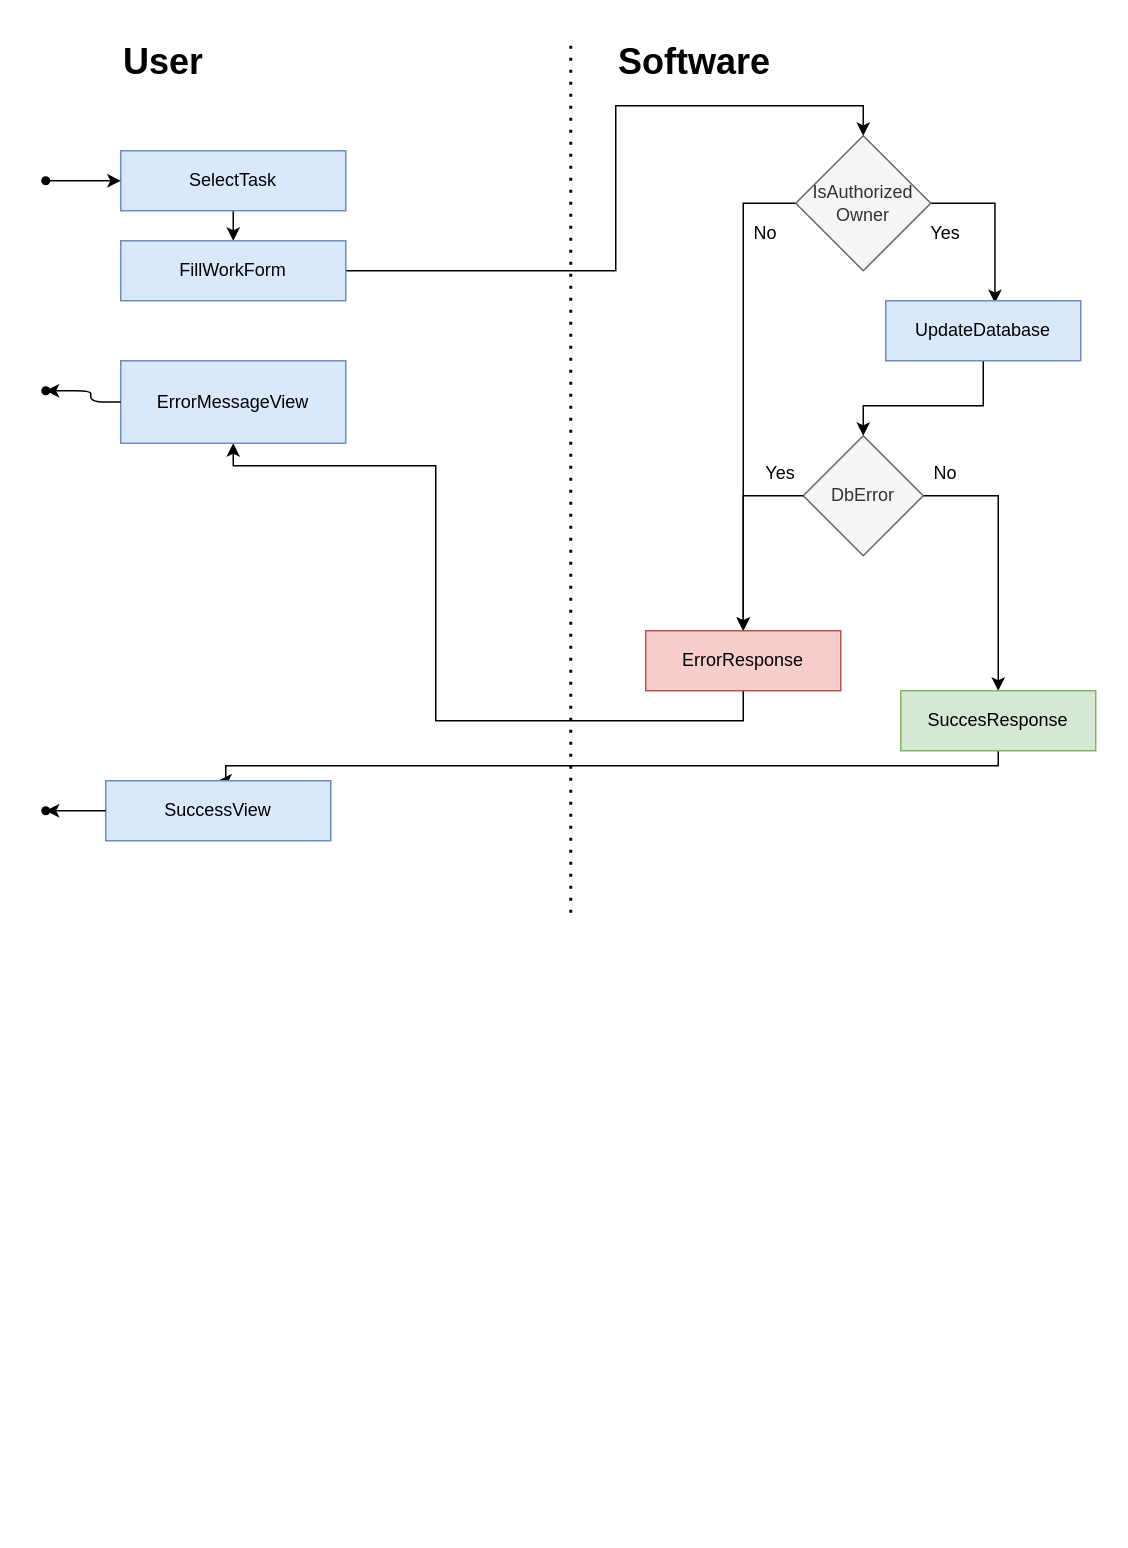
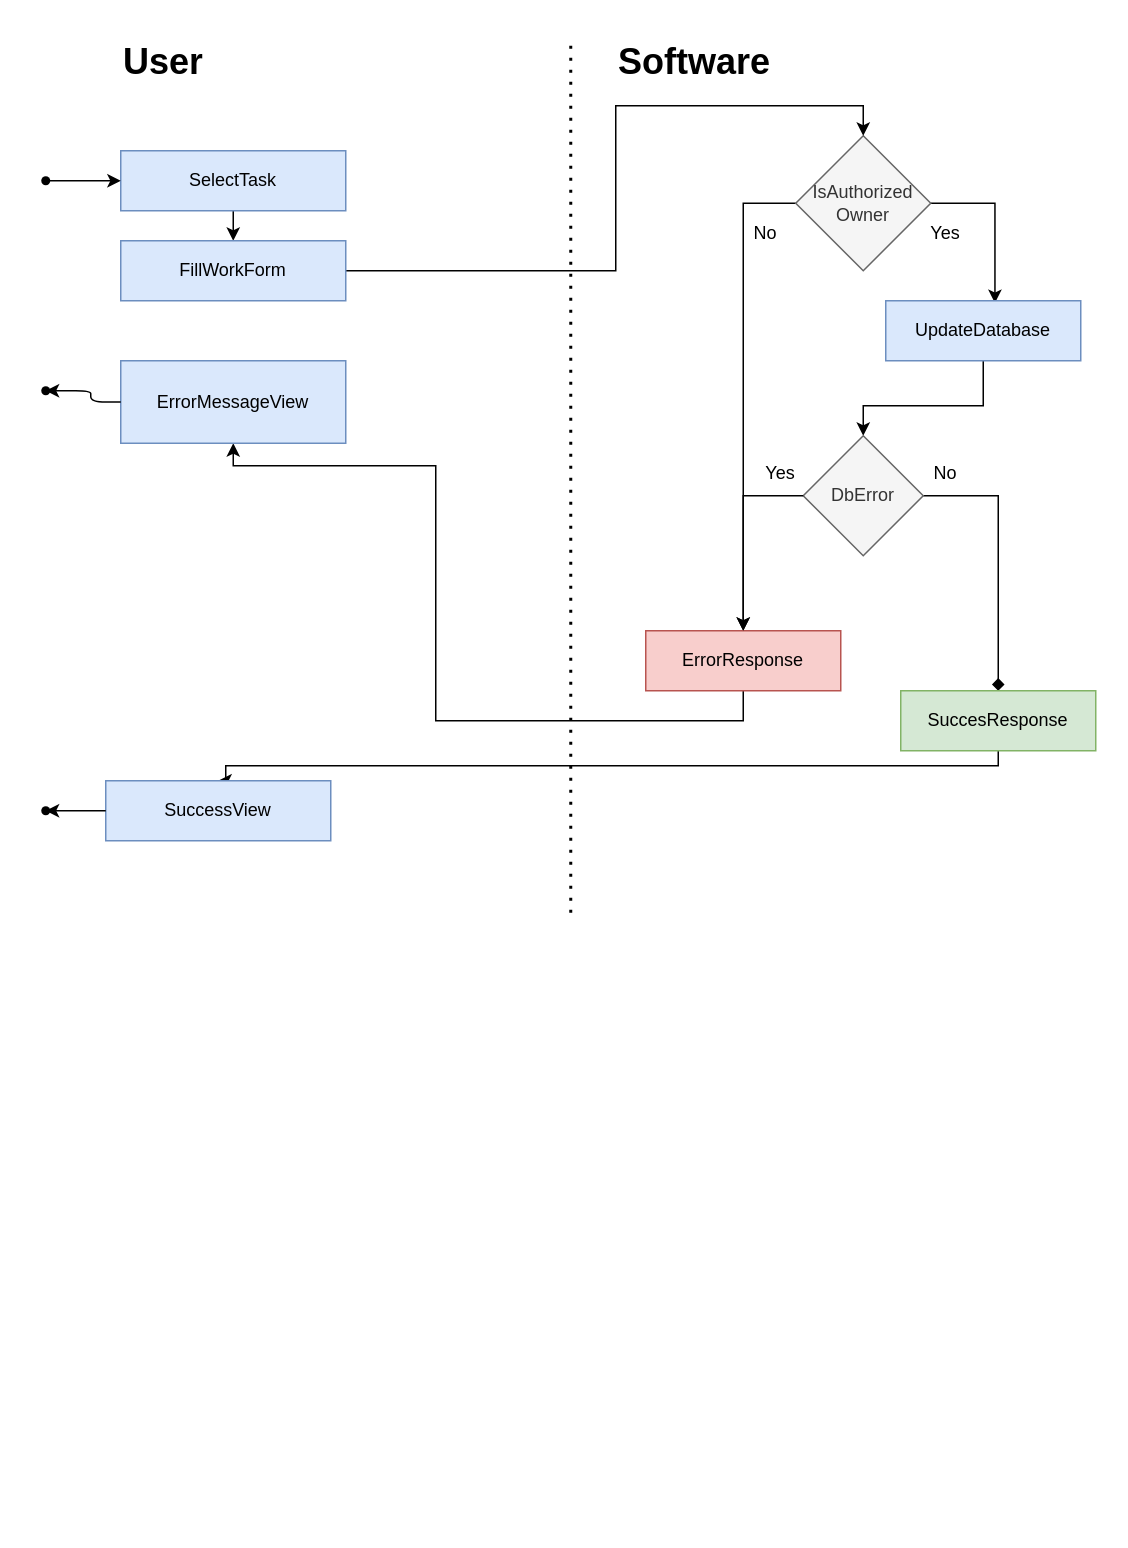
edge "DbError" -> "SuccesResponse": arrowhead classic -> diamond
